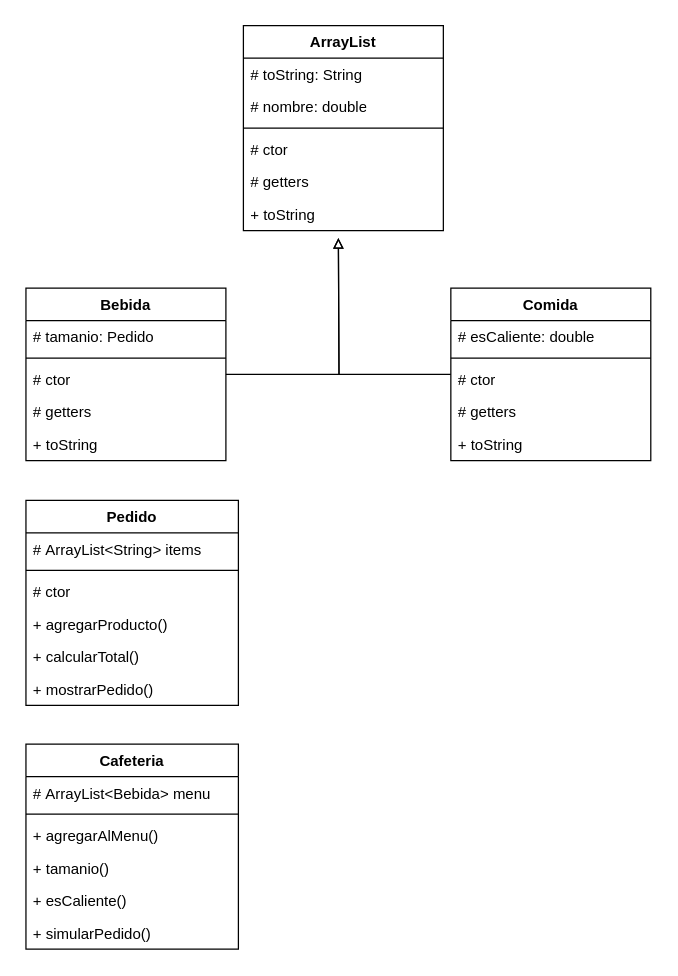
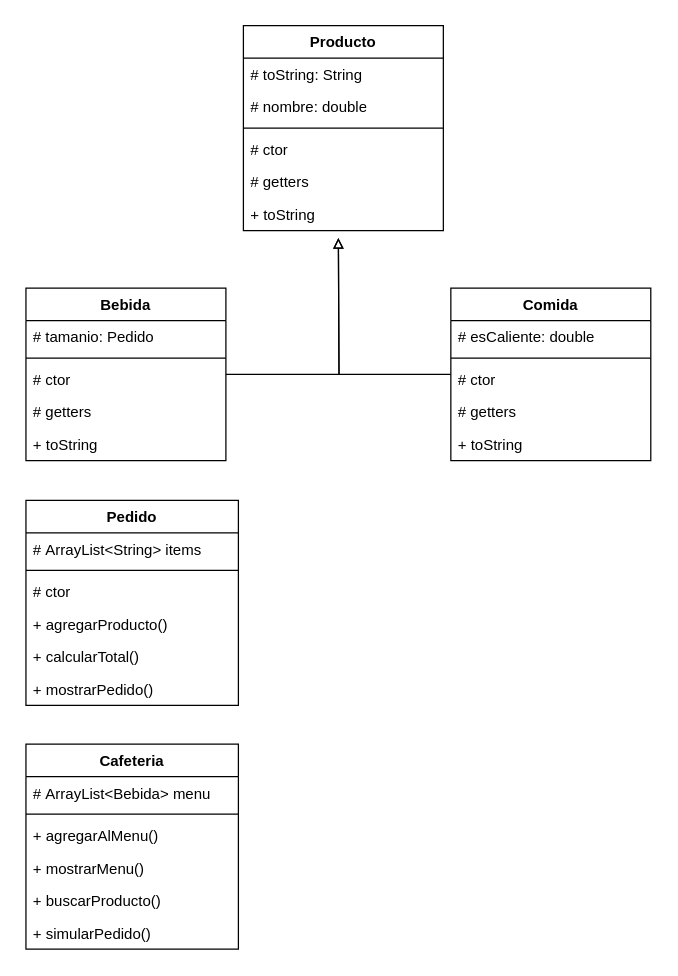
node "ArrayList": label "ArrayList" -> "Producto"
node "+ tamanio()": label "+ tamanio()" -> "+ mostrarMenu()"
node "+ esCaliente()": label "+ esCaliente()" -> "+ buscarProducto()"
